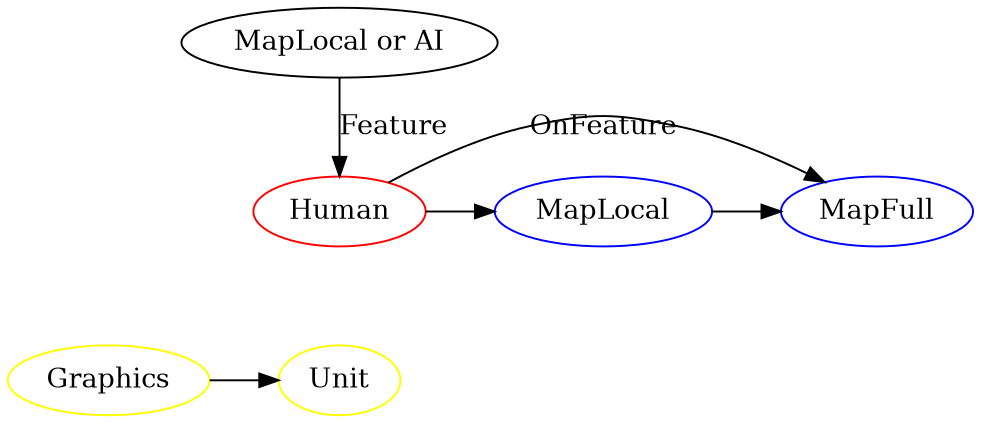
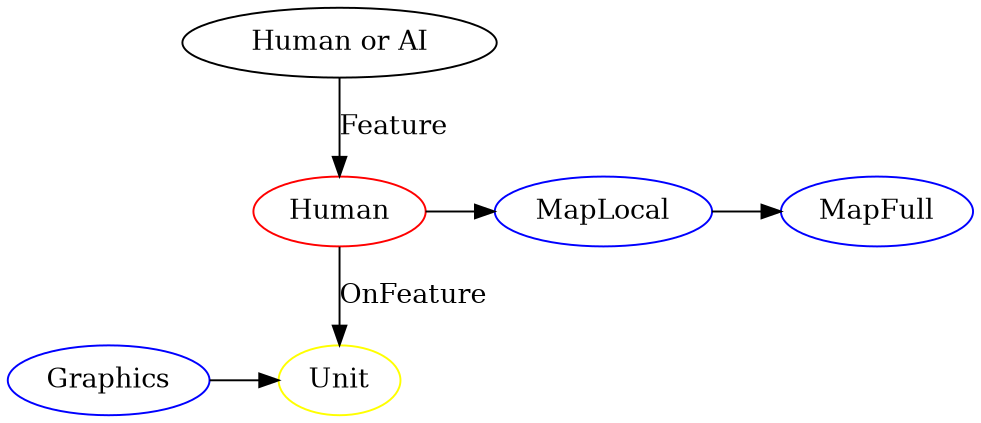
node "MapLocal or AI": label "MapLocal or AI" -> "Human or AI"
edge "Human" -> "MapFull": now "Human" -> "Unit"
node "Graphics": color yellow -> blue
